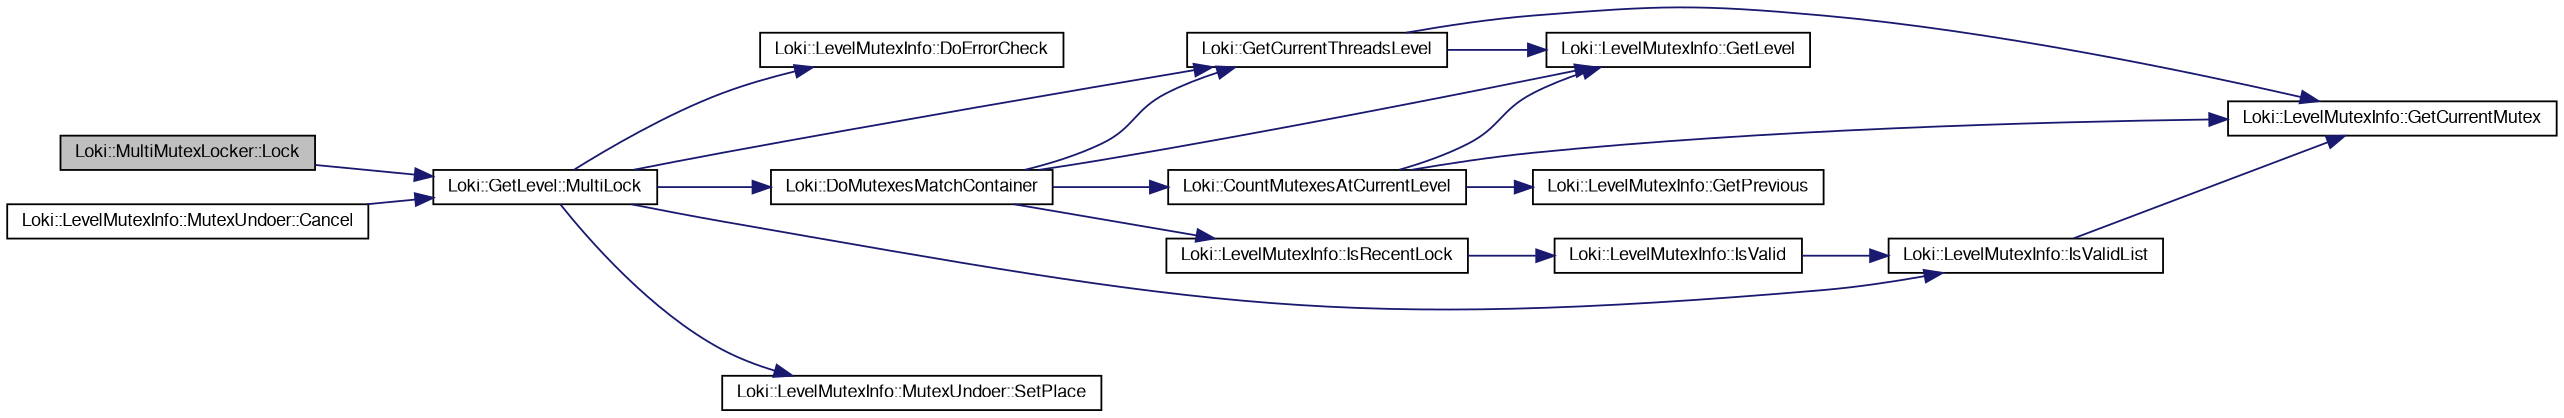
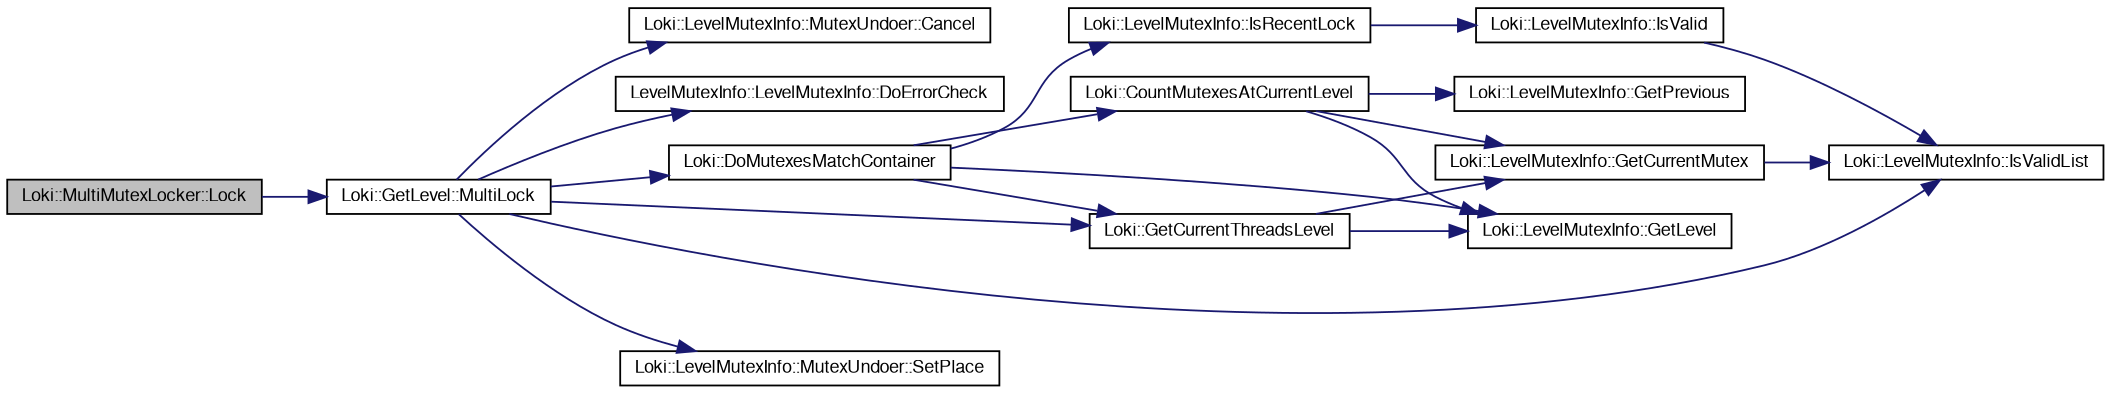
node "Loki::LevelMutexInfo::DoErrorCheck": label "Loki::LevelMutexInfo::DoErrorCheck" -> "LevelMutexInfo::LevelMutexInfo::DoErrorCheck"
edge "Loki::LevelMutexInfo::IsValidList" -> "Loki::LevelMutexInfo::GetCurrentMutex": reversed
edge "Loki::LevelMutexInfo::MutexUndoer::Cancel" -> "Loki::GetLevel::MultiLock": reversed
